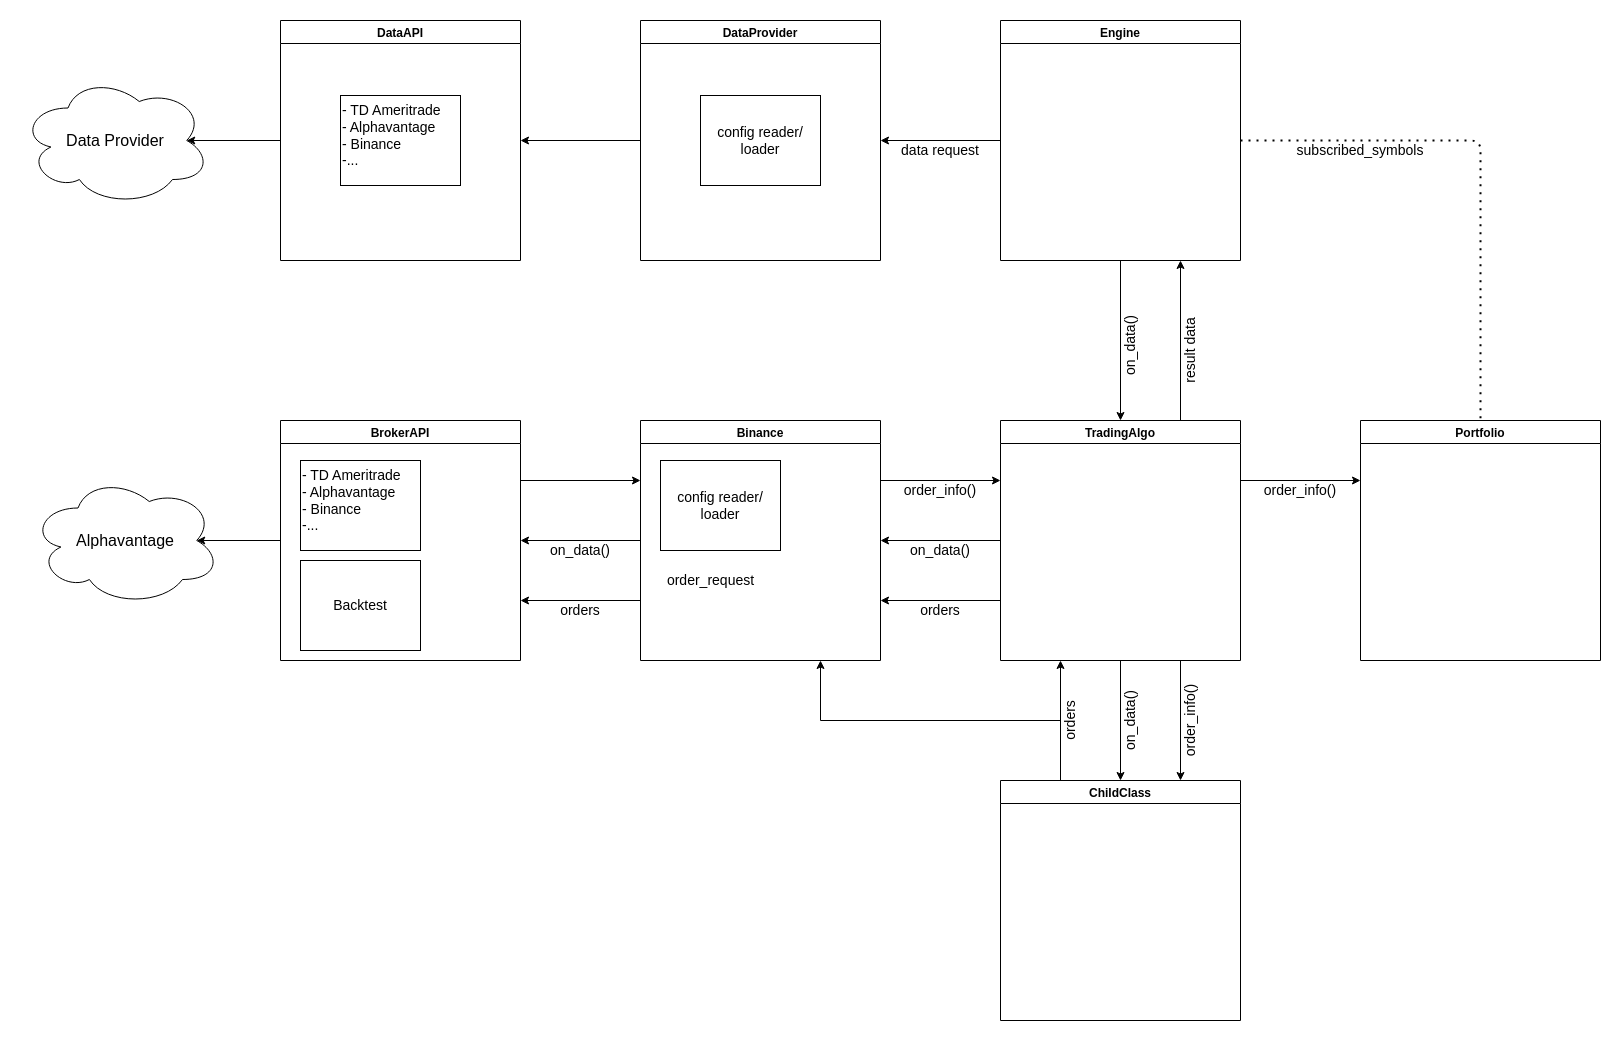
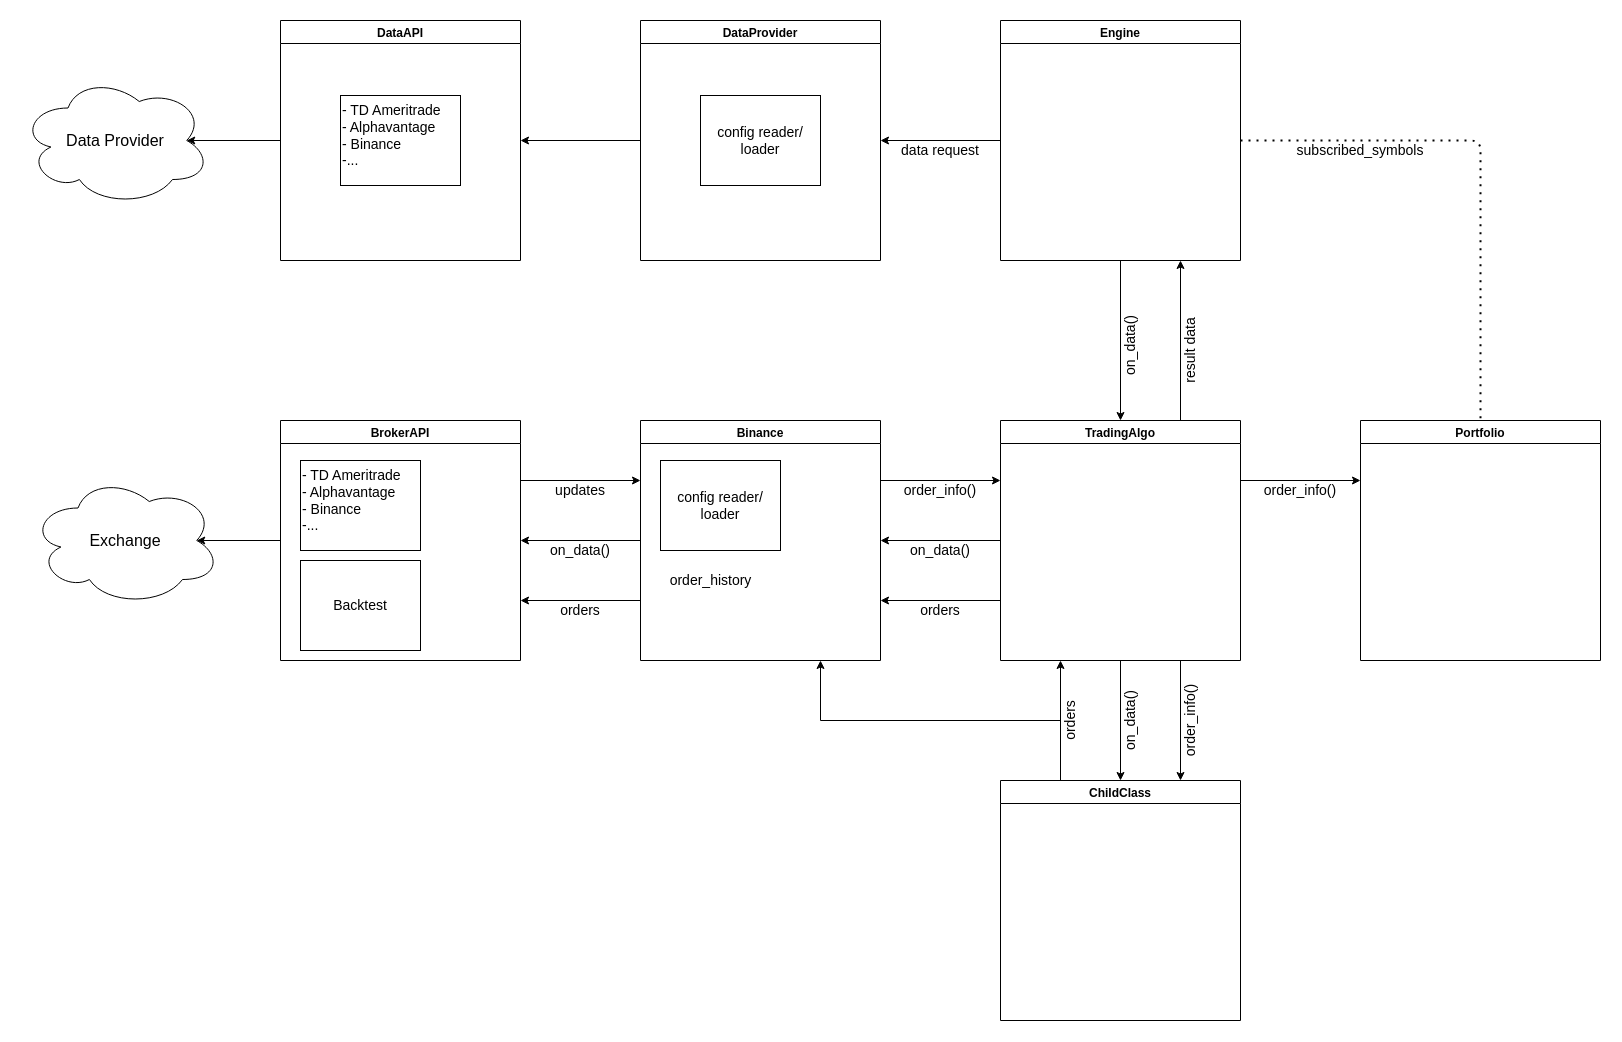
node "updates": added
node "Alphavantage": label "Alphavantage" -> "Exchange"
node "order_request": label "order_request" -> "order_history"
